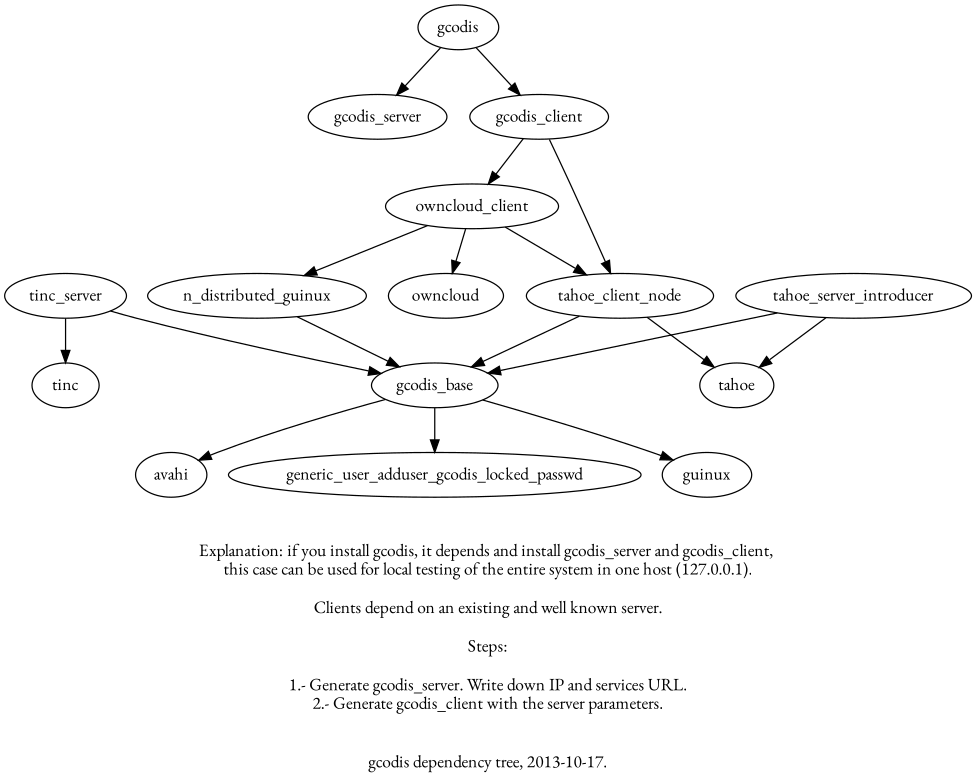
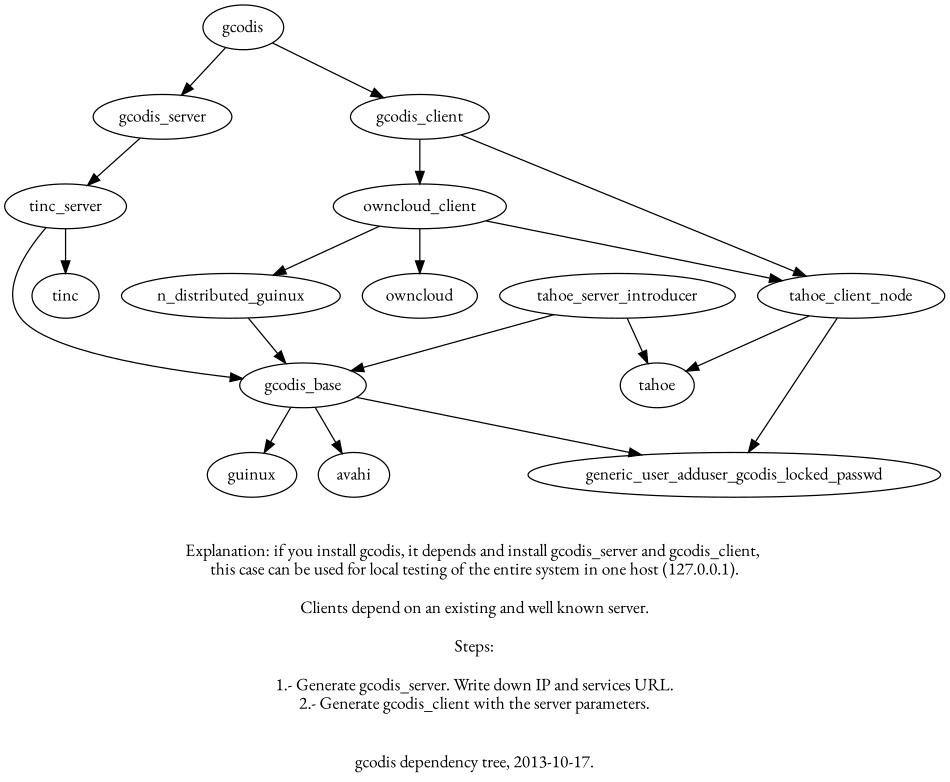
edge "gcodis_server" -> "tinc_server": added
edge "tahoe_client_node" -> "gcodis_base": now "tahoe_client_node" -> "generic_user_adduser_gcodis_locked_passwd"
